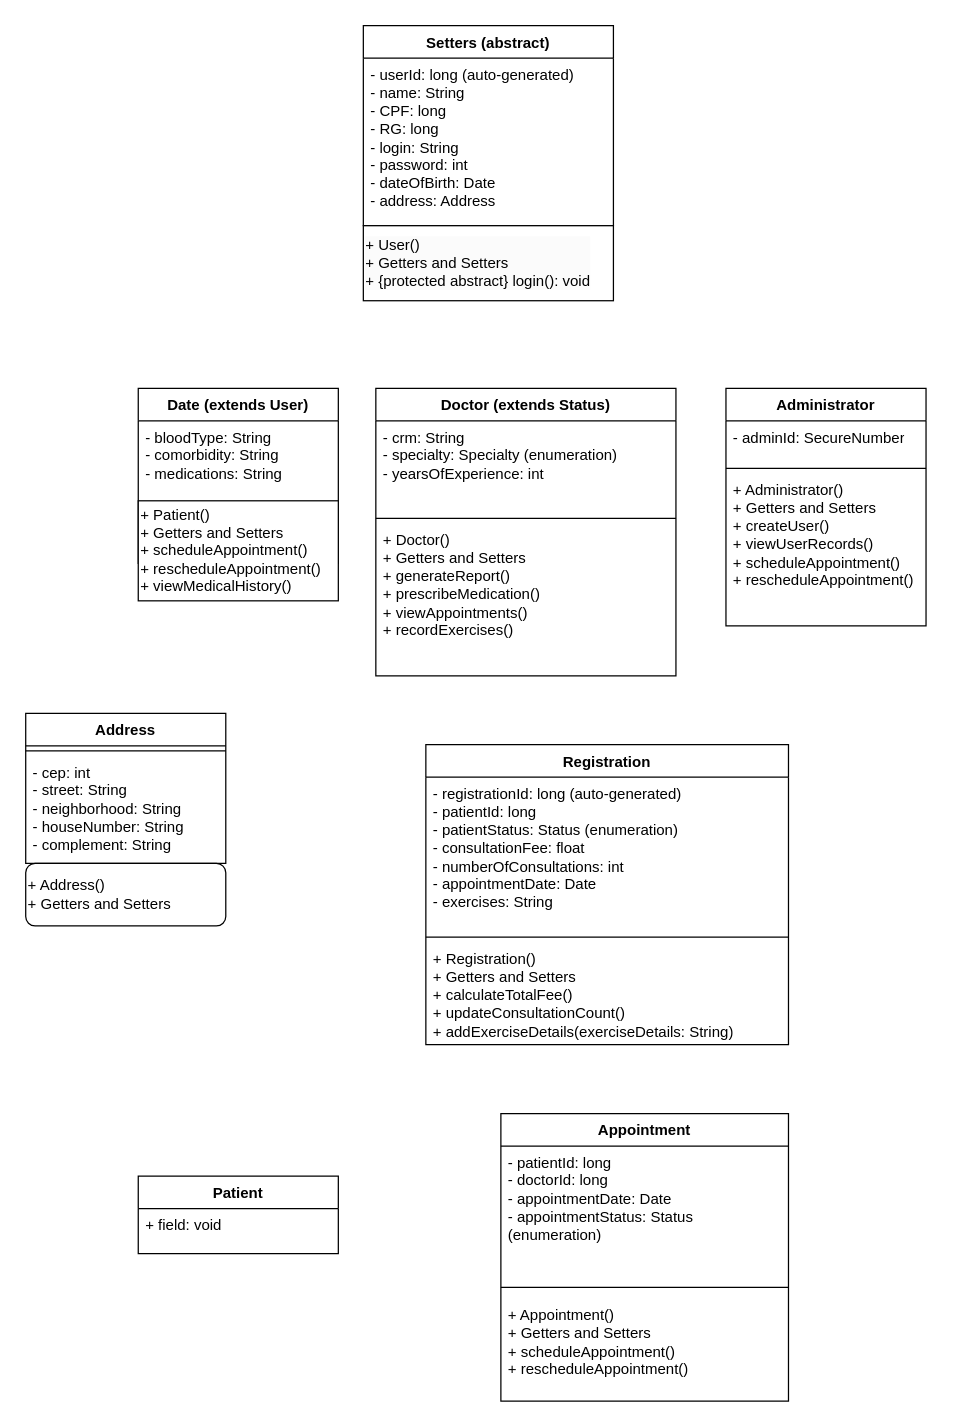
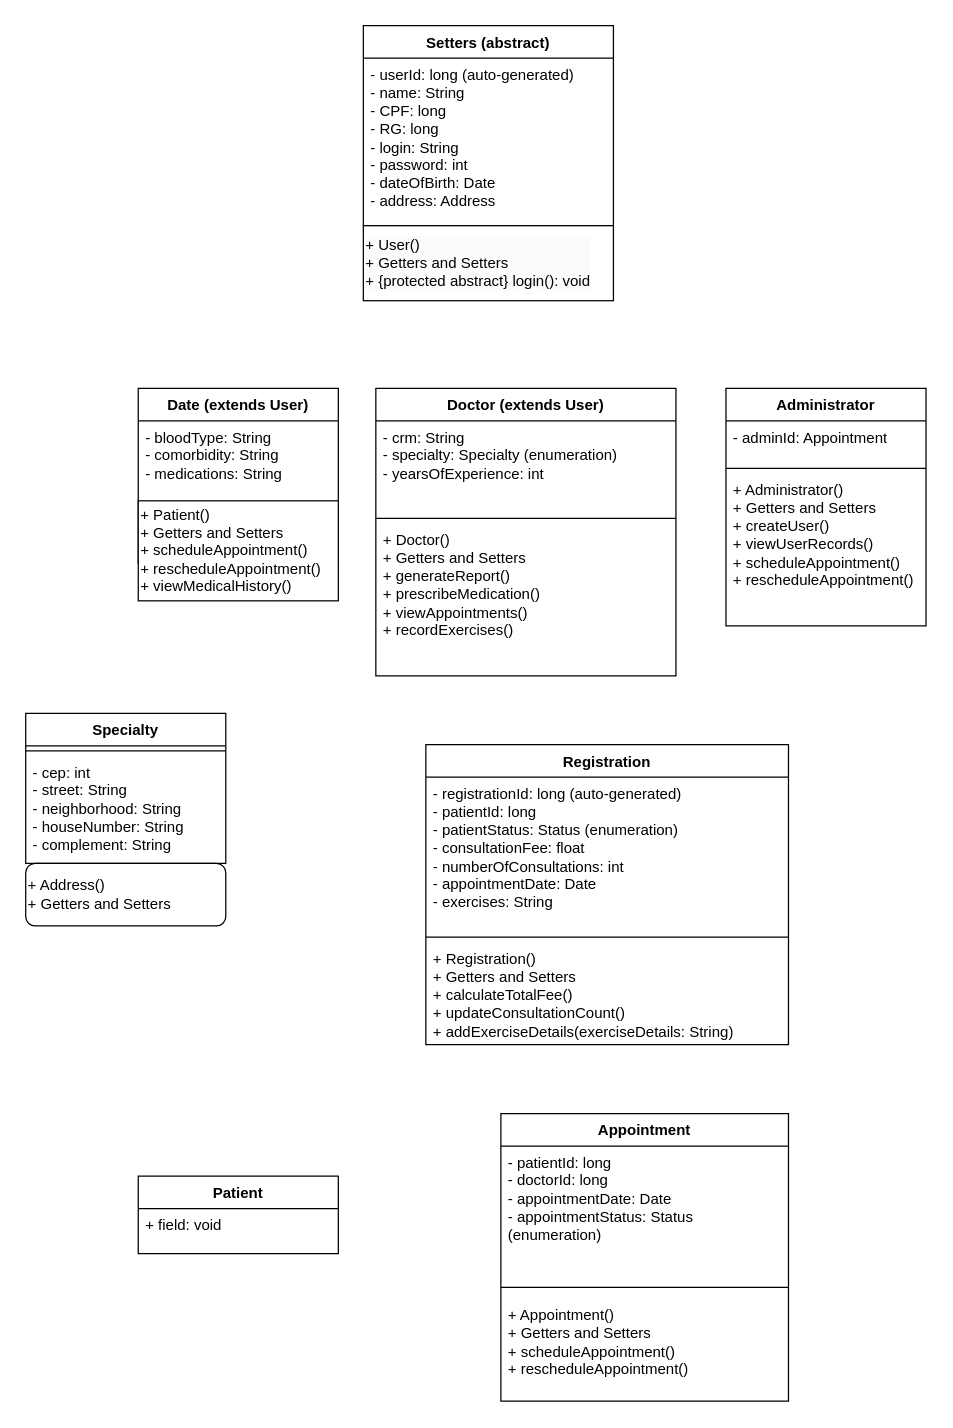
node "Doctor (extends Status)": label "Doctor (extends Status)" -> "Doctor (extends User)"
node "- adminId: SecureNumber": label "- adminId: SecureNumber" -> "- adminId: Appointment"
node "Address": label "Address" -> "Specialty"
